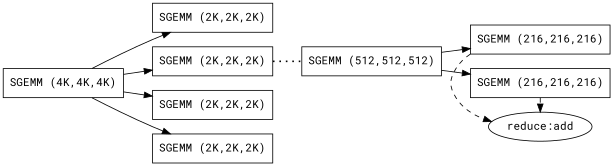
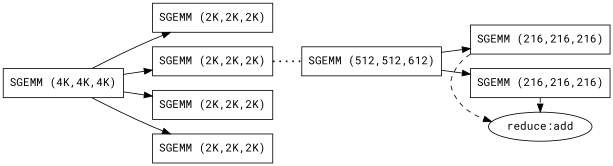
node "SGEMM (512,512,512)": label "SGEMM (512,512,512)" -> "SGEMM (512,512,612)"
